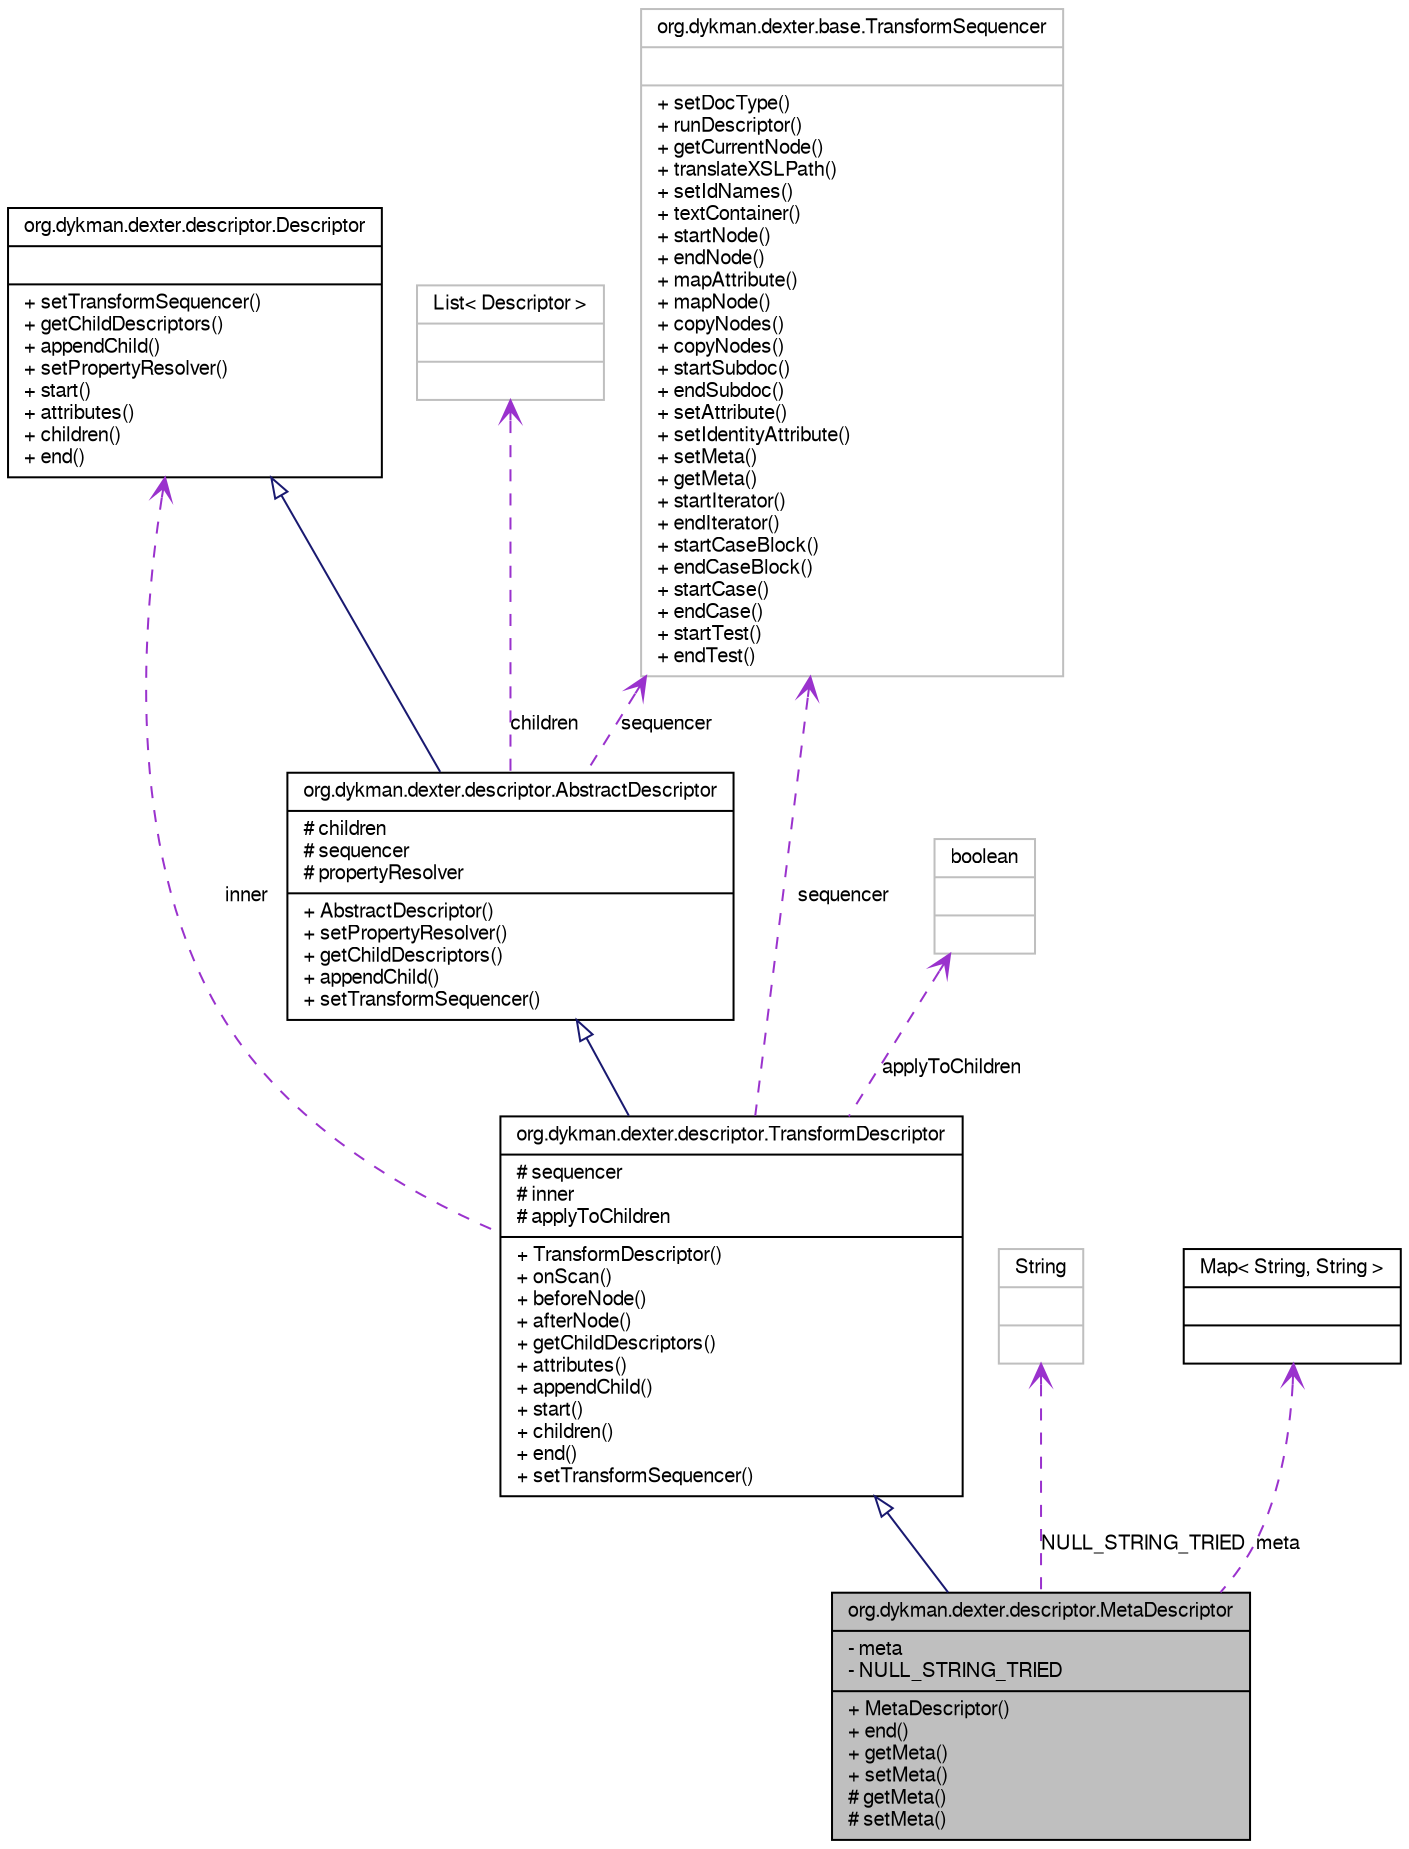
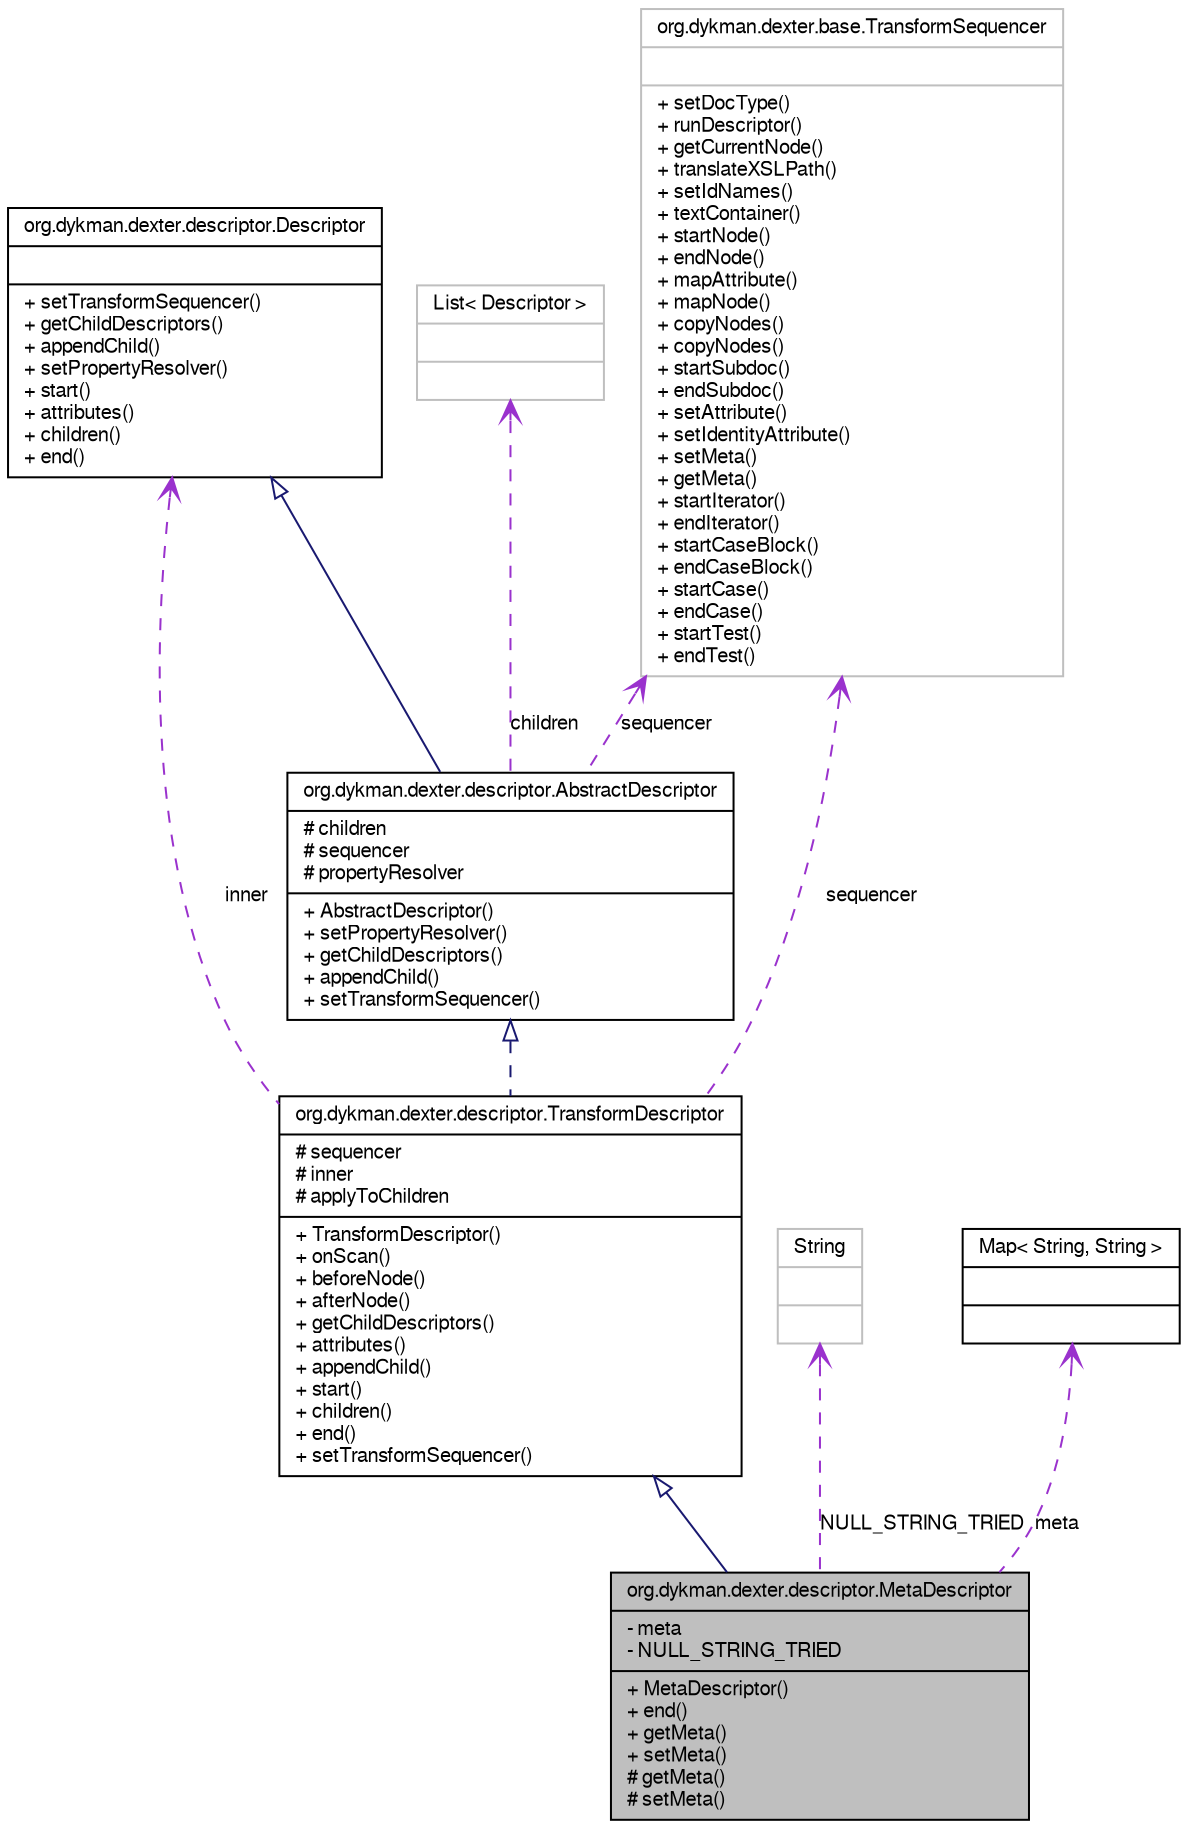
node "boolean": removed
edge "org.dykman.dexter.descriptor.TransformDescriptor" -> "org.dykman.dexter.descriptor.AbstractDescriptor": style solid -> dashed
